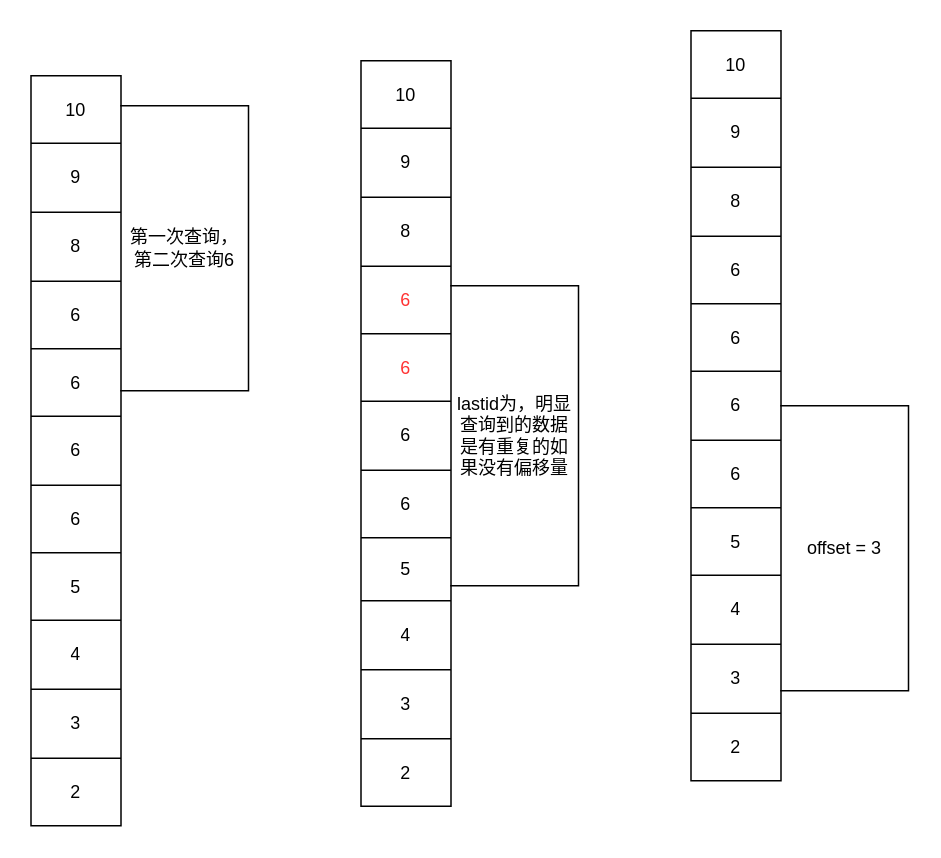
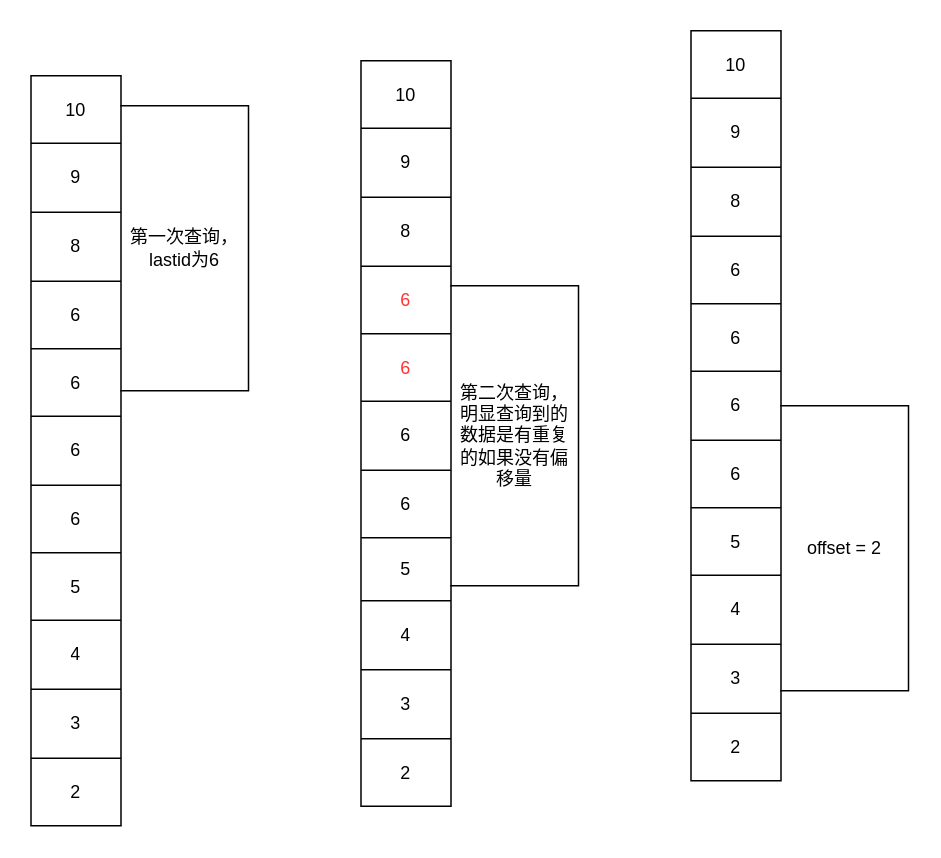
node "第一次查询，第二次查询6": label "第一次查询，第二次查询6" -> "第一次查询，lastid为6"
node "lastid为，明显查询到的数据是有重复的如果没有偏移量": label "lastid为，明显查询到的数据是有重复的如果没有偏移量" -> "第二次查询，明显查询到的数据是有重复的如果没有偏移量"
node "offset = 3": label "offset = 3" -> "offset = 2"
